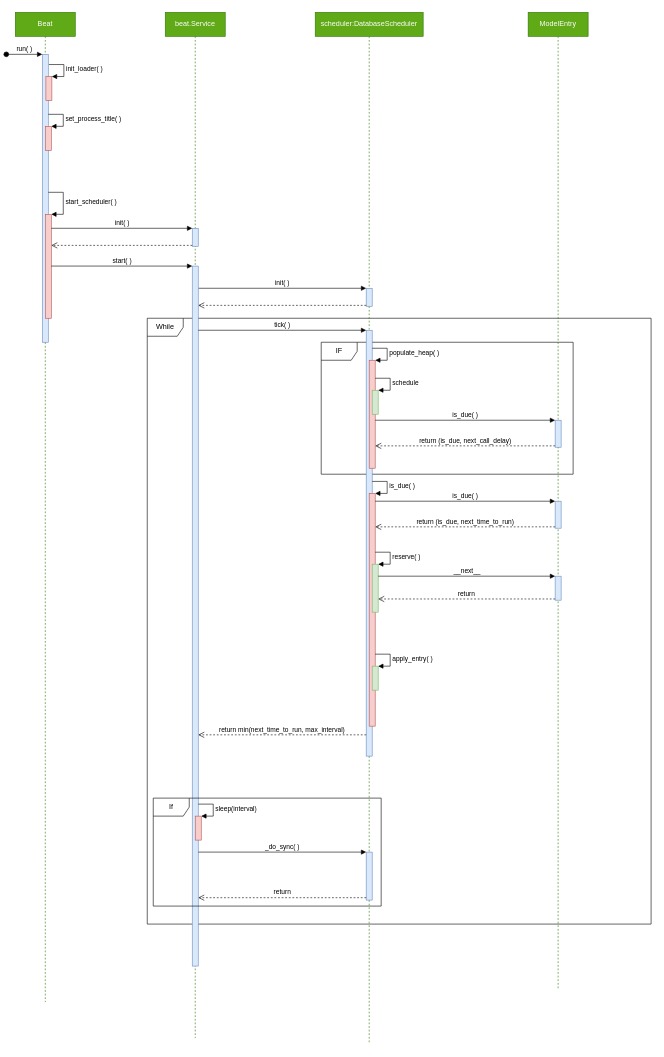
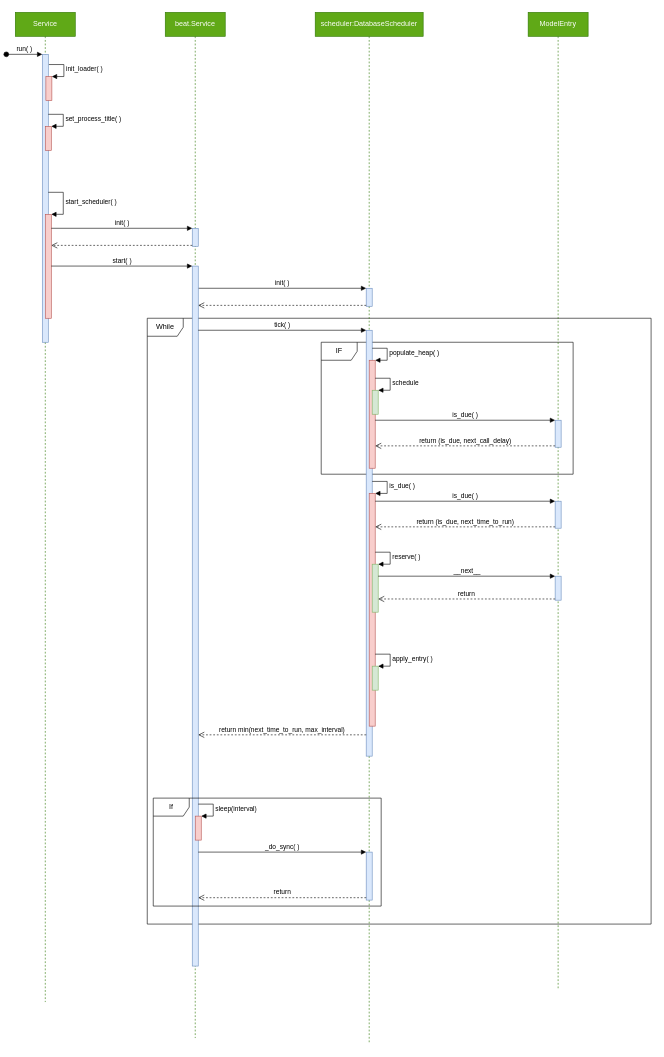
node "Beat": label "Beat" -> "Service"
